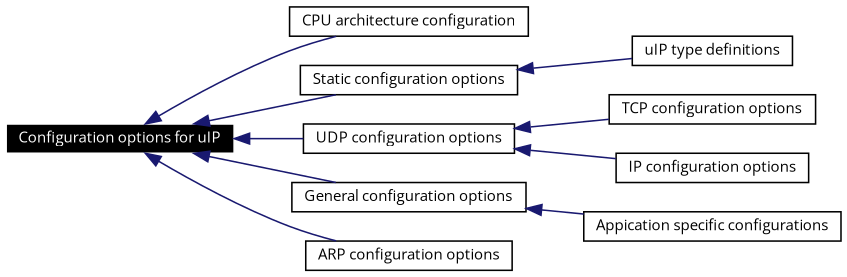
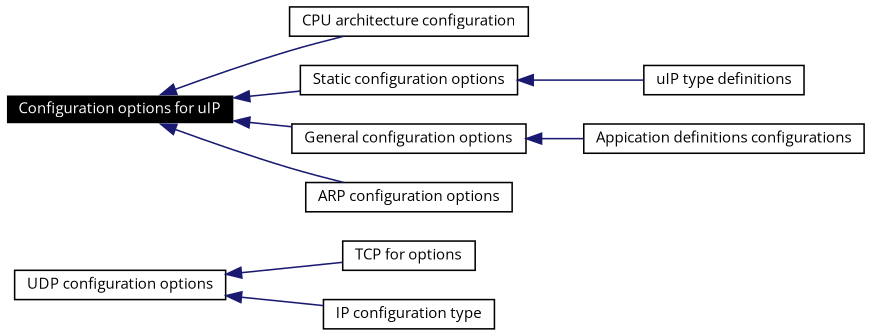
node "TCP configuration options": label "TCP configuration options" -> "TCP for options"
edge "UDP configuration options" -> "Configuration options for uIP": removed
node "IP configuration options": label "IP configuration options" -> "IP configuration type"
node "Appication specific configurations": label "Appication specific configurations" -> "Appication definitions configurations"
